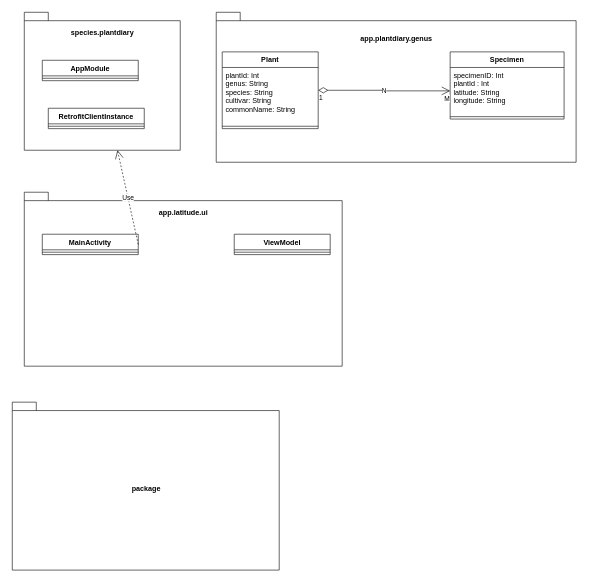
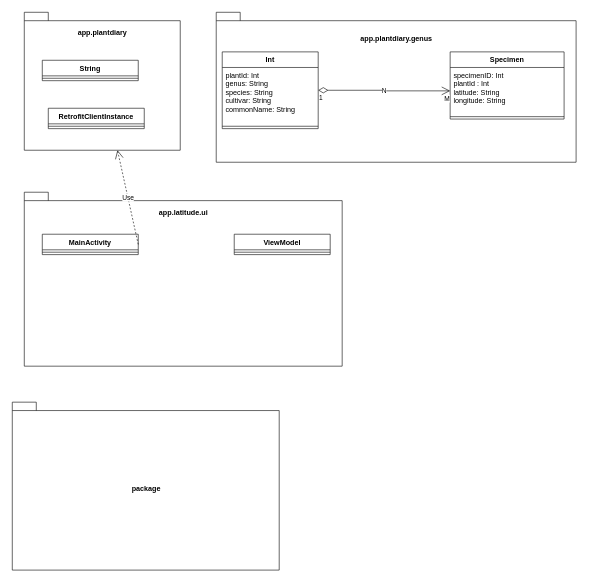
node "Plant": label "Plant" -> "Int"
node "AppModule": label "AppModule" -> "String"
node "species.plantdiary": label "species.plantdiary" -> "app.plantdiary"
